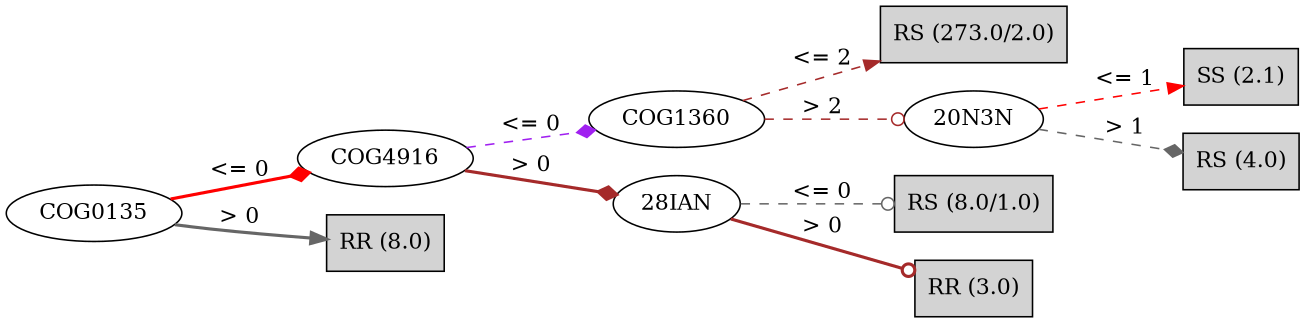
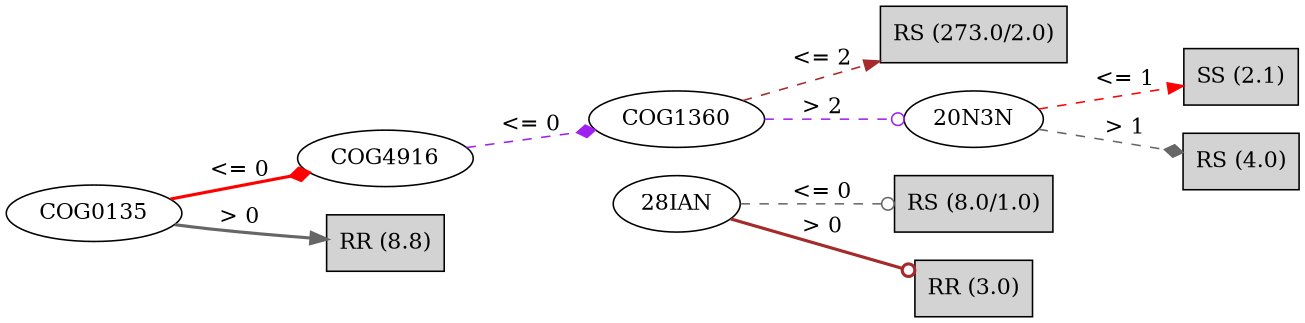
edge "COG1360" -> "20N3N": color brown -> purple
edge "COG4916" -> "28IAN": removed, label "> 0"
node "RR (8.0)": label "RR (8.0)" -> "RR (8.8)"
